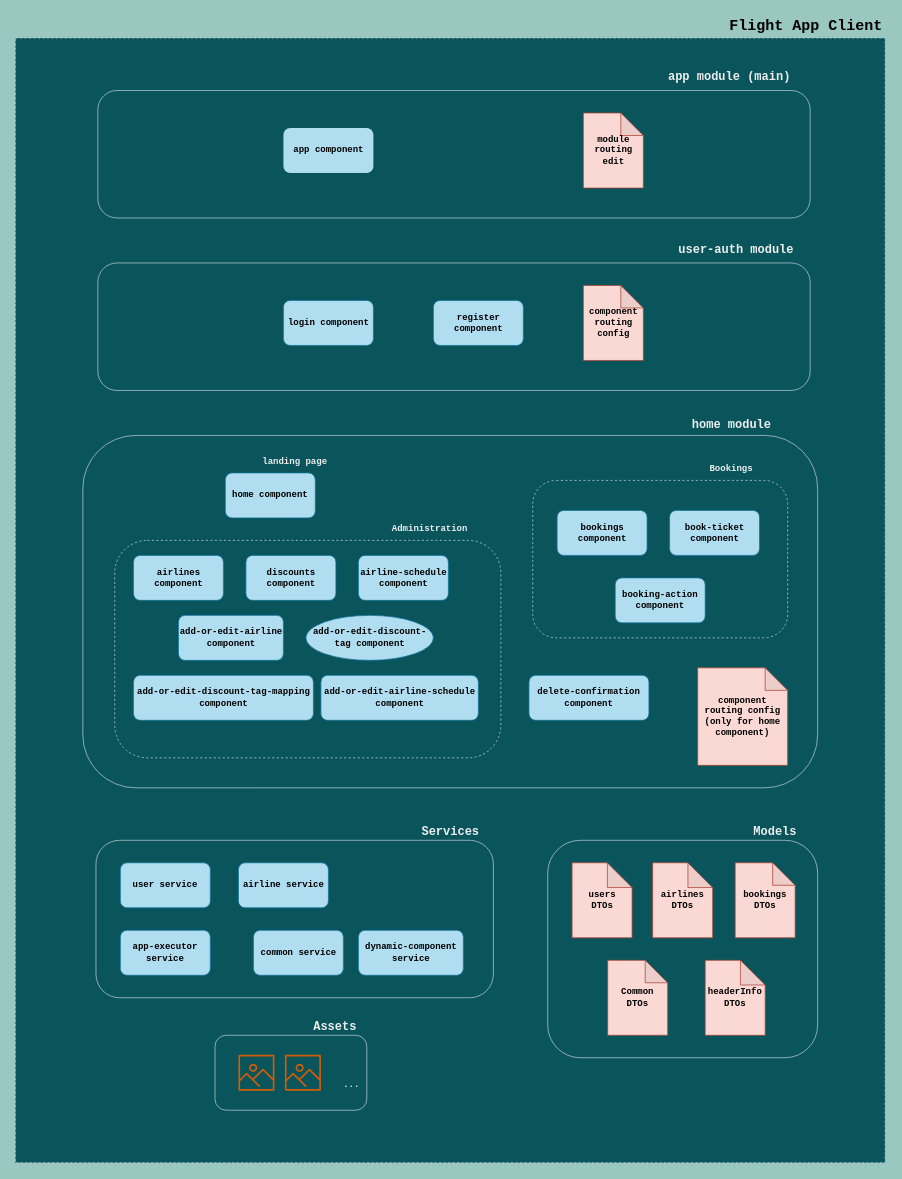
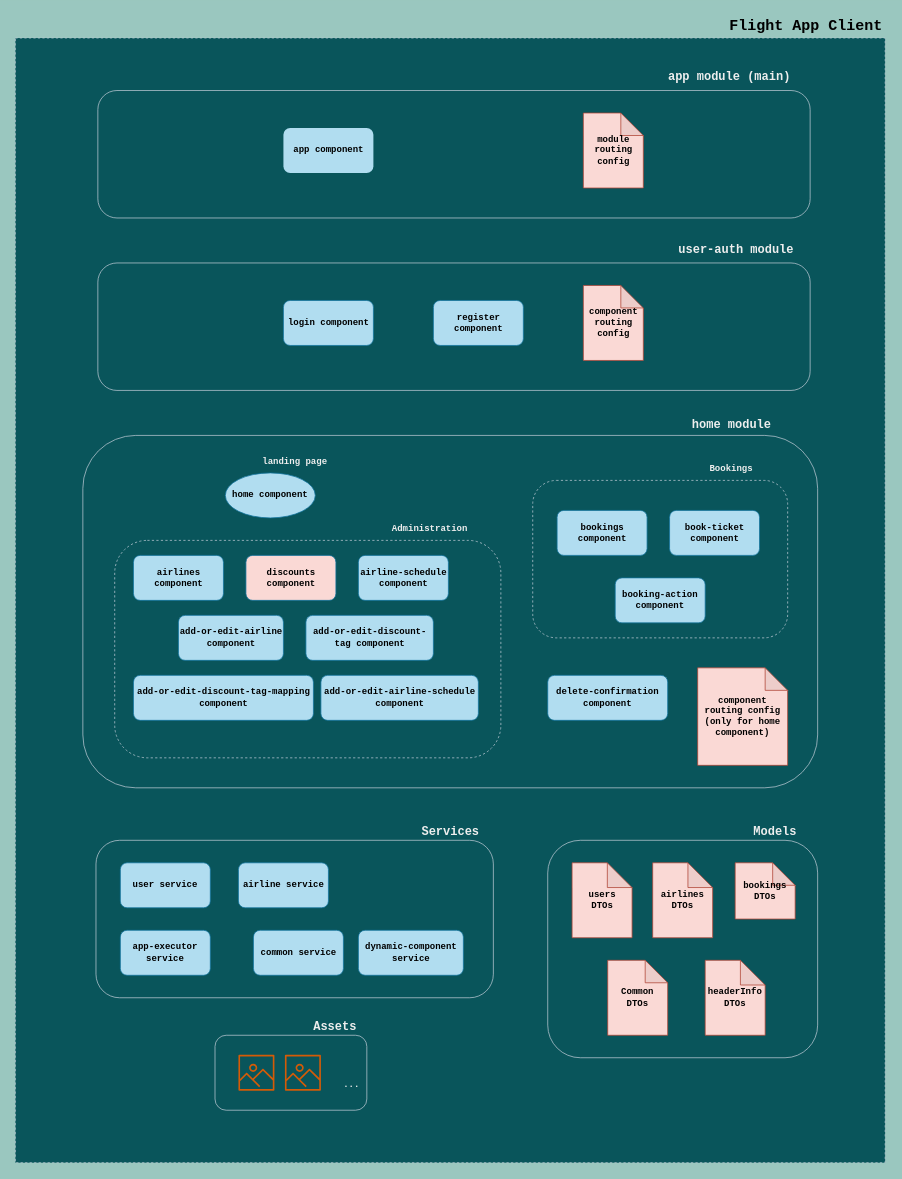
node "module routing edit": label "module routing edit" -> "module routing config"
node "home component": shape rounded rectangle -> ellipse
node "discounts component": fillcolor #b1ddf0 -> #fad9d5
node "add-or-edit-discount-tag component": shape ellipse -> rounded rectangle
node "delete-confirmation component": moved (589, 698) -> (608, 698)
node "bookings DTOs": size 60x75 -> 60x56
